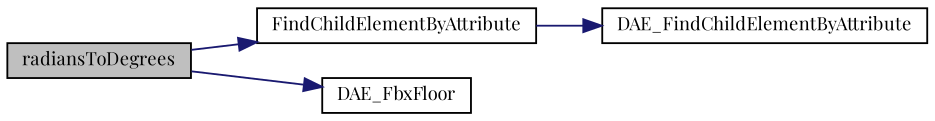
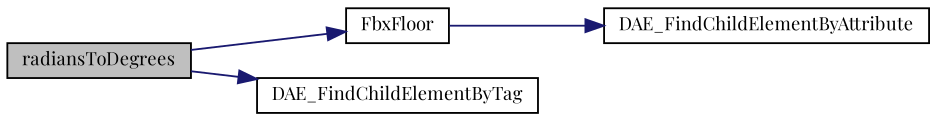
node "FindChildElementByAttribute": label "FindChildElementByAttribute" -> "FbxFloor"
node "DAE_FbxFloor": label "DAE_FbxFloor" -> "DAE_FindChildElementByTag"
